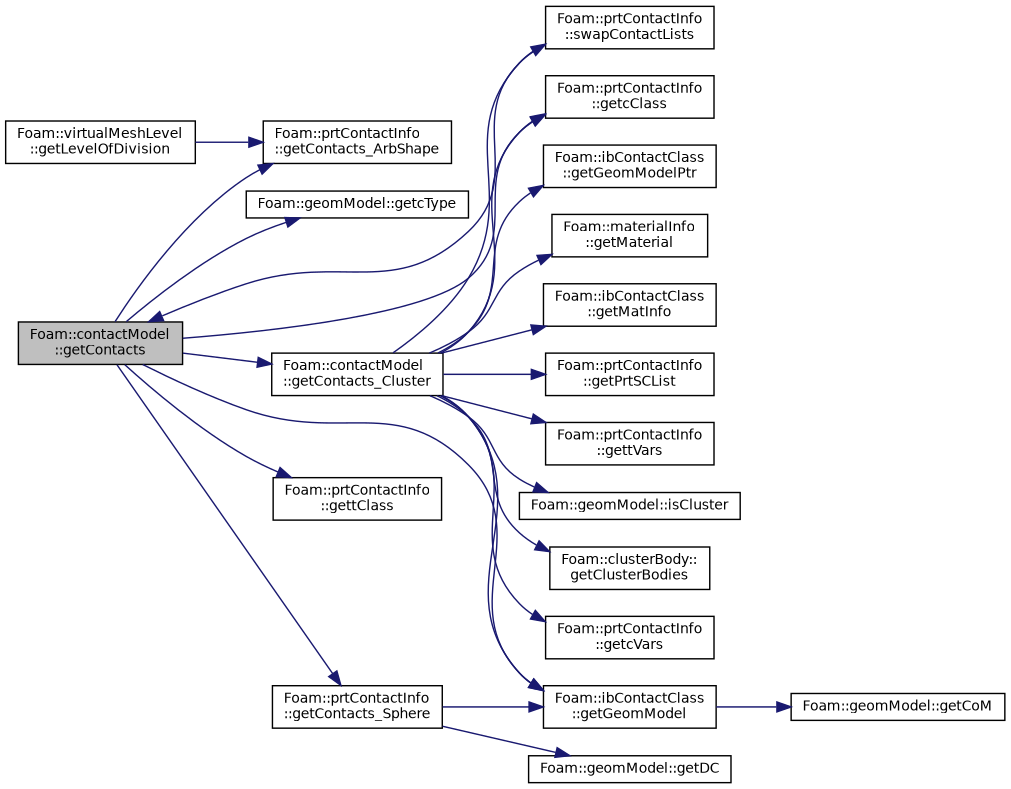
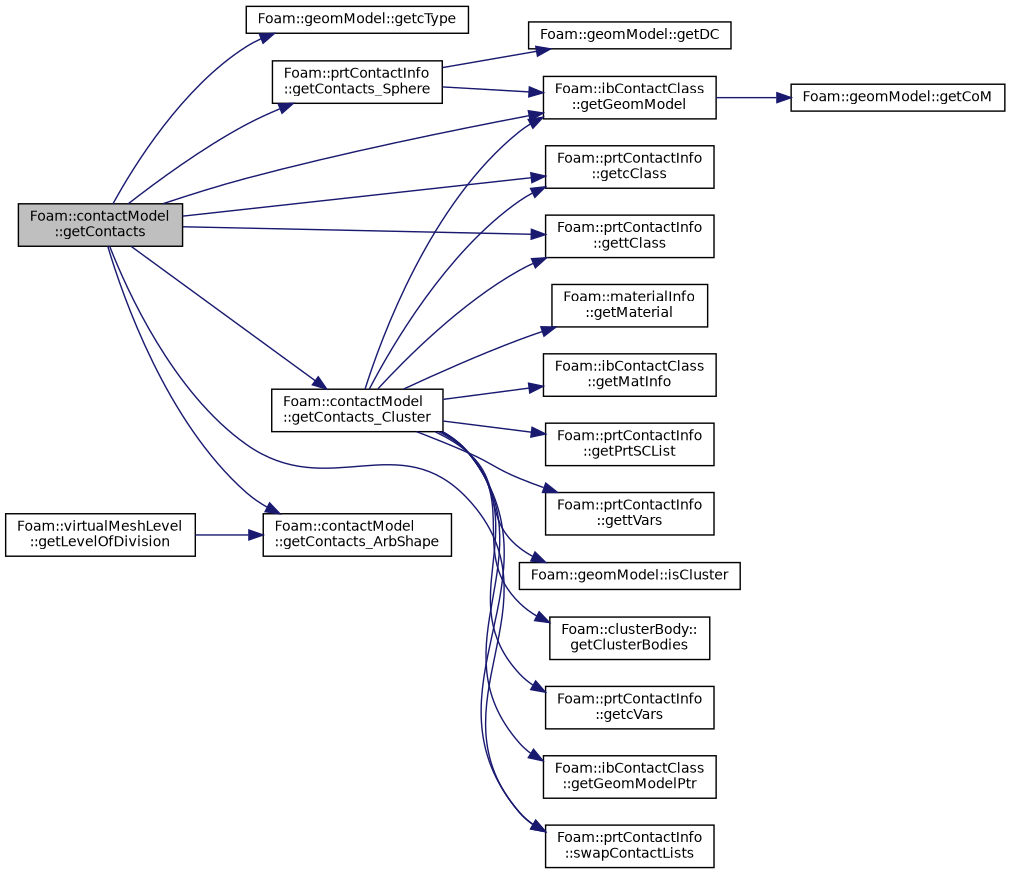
node "Foam::prtContactInfo ::getContacts_ArbShape": label "Foam::prtContactInfo ::getContacts_ArbShape" -> "Foam::contactModel ::getContacts_ArbShape"
edge "Foam::prtContactInfo ::swapContactLists" -> "Foam::contactModel ::getContacts": reversed
edge "Foam::contactModel ::getContacts_Cluster" -> "Foam::prtContactInfo ::gettClass": added
